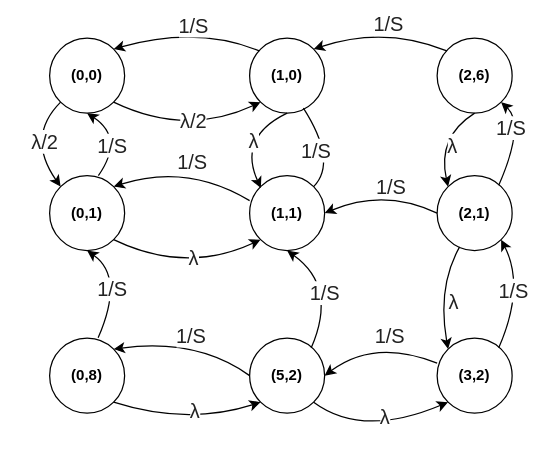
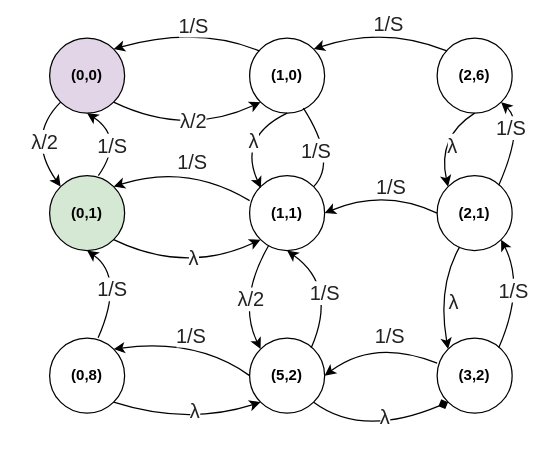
node "(0,0)": fillcolor #ffffff -> #e1d5e7
node "(0,1)": fillcolor #ffffff -> #d5e8d4
edge "(1,1)" -> "(5,2)": added, label "λ/2"
edge "(5,2)" -> "(3,2)": arrowhead classic -> diamond
